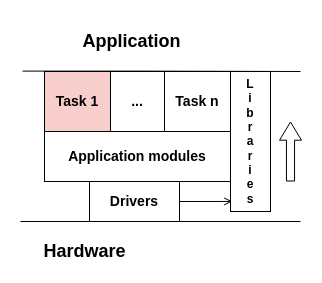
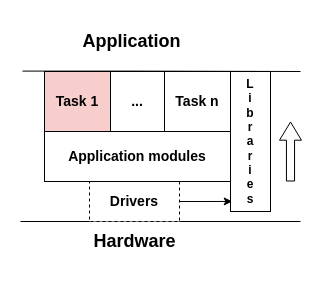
edge "Drivers" -> "L i b r a r i e s": arrowhead open -> classic
node "Drivers": style solid -> dashed
node "Hardware": moved (85, 252) -> (135, 242)
